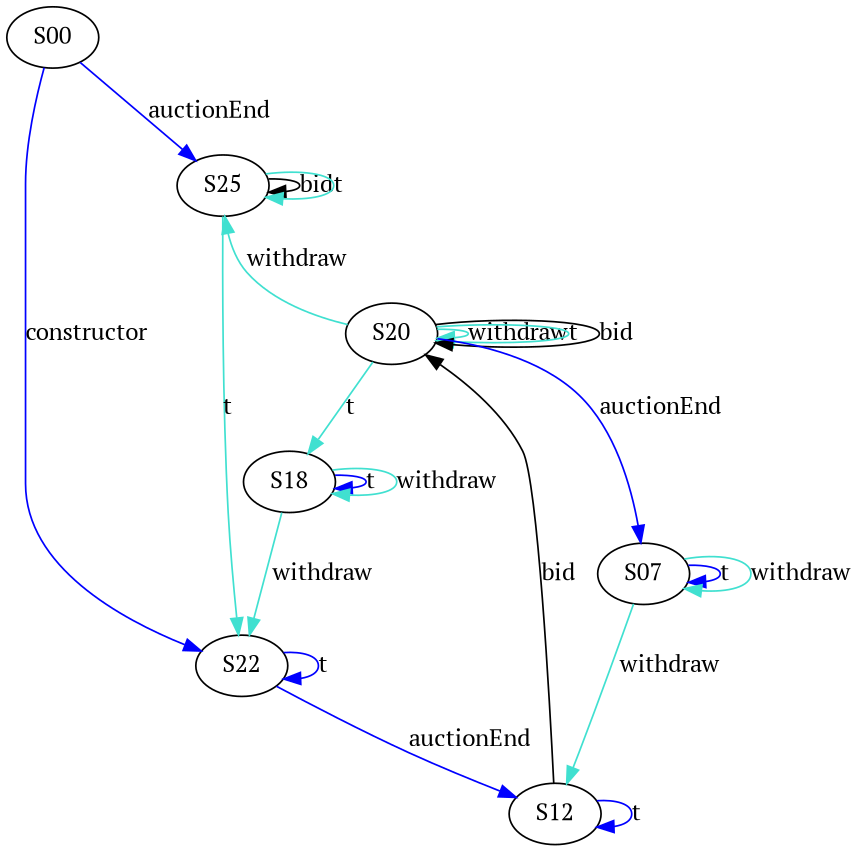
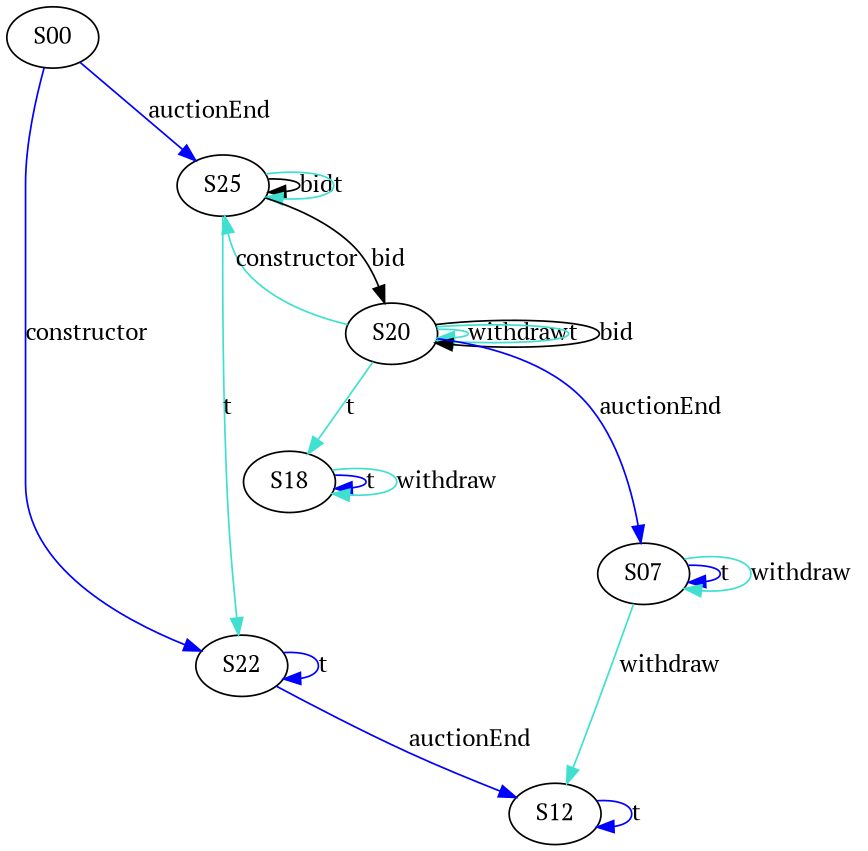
edge "S20" -> "S25": label "withdraw" -> "constructor"
edge "S12" -> "S20": now "S25" -> "S20"
edge "S18" -> "S22": removed, label "withdraw"
